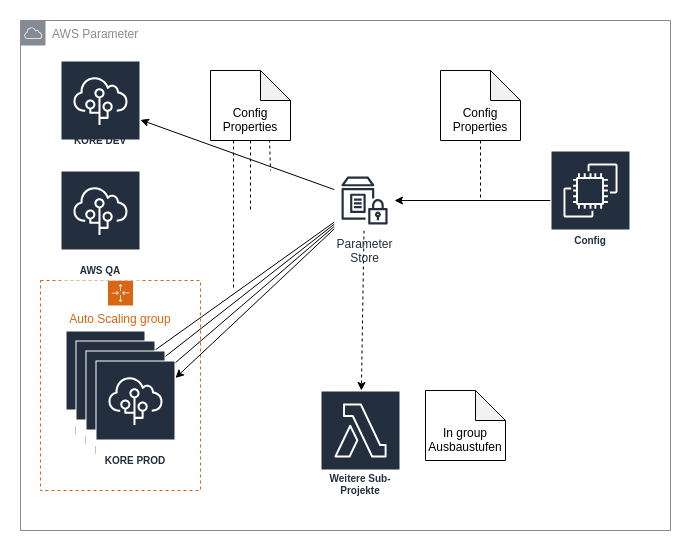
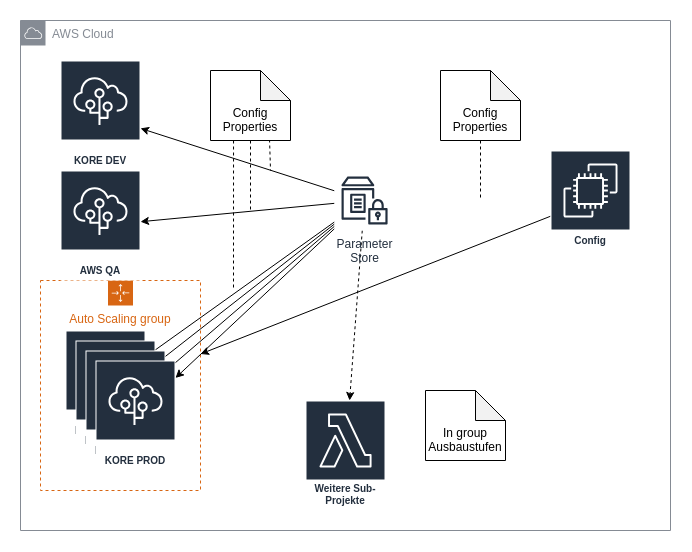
node "AWS Parameter": label "AWS Parameter" -> "AWS Cloud"
node "KORE DEV": size 80x90 -> 80x110
edge "Config" -> "Parameter Store": now "Config" -> "Auto Scaling group"
edge "Parameter Store" -> "AWS QA": added
node "Weitere Sub-Projekte": moved (361, 446) -> (346, 456)
